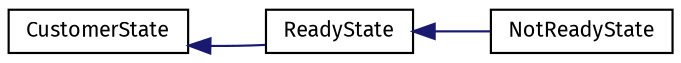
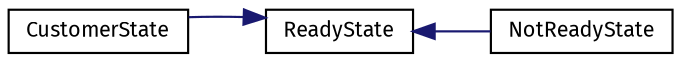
edge "ReadyState" -> "CustomerState": reversed
